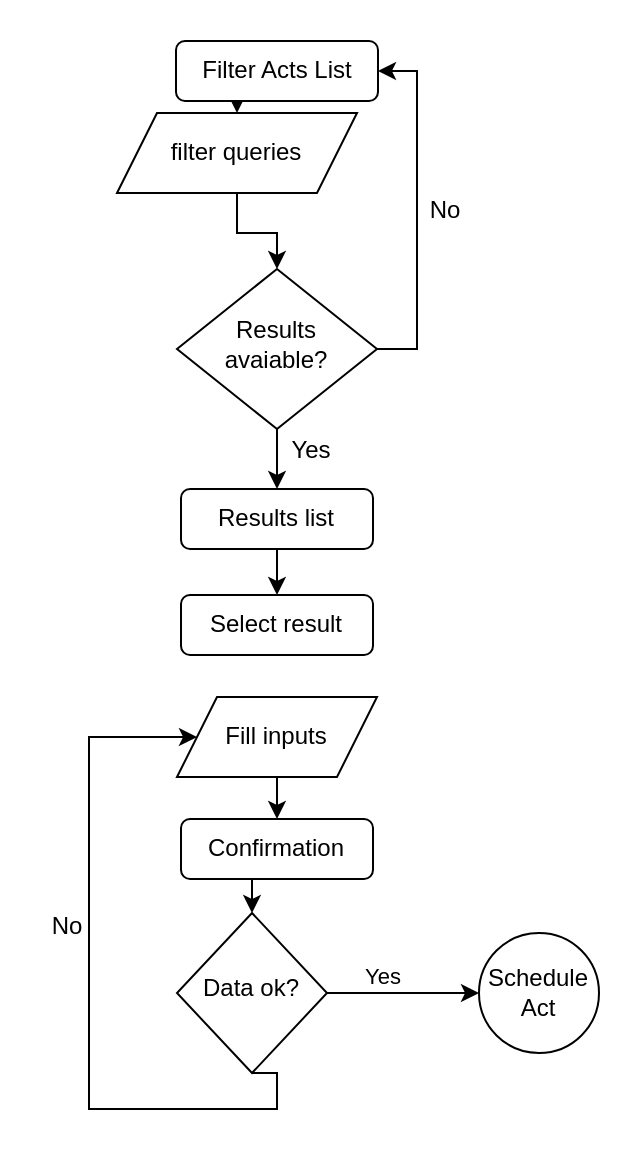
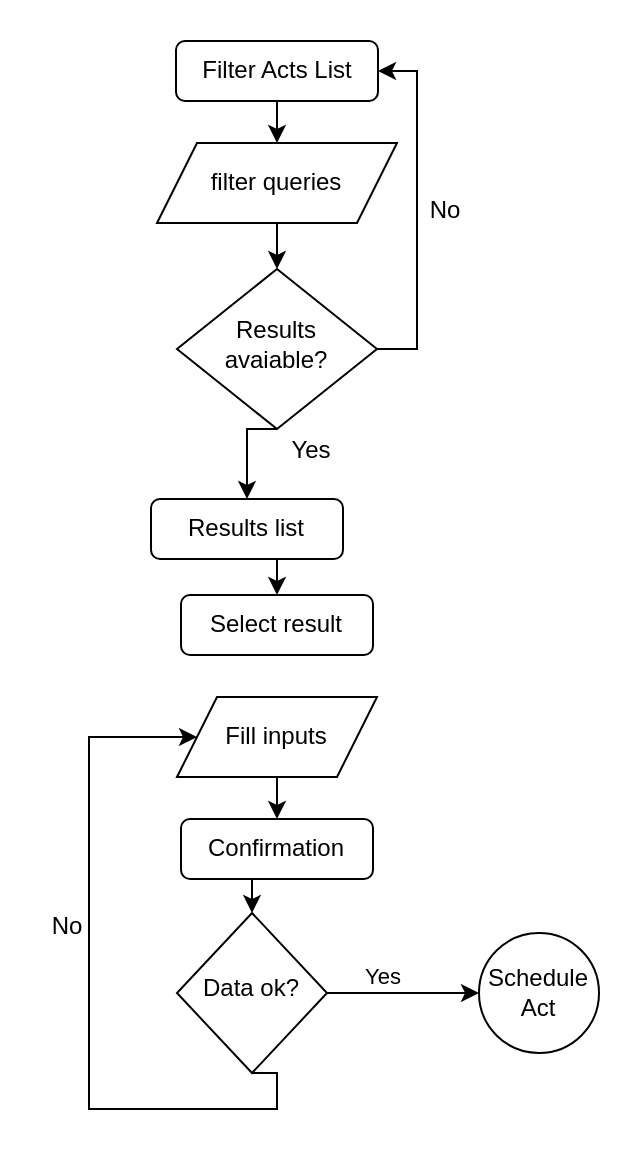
node "filter queries": moved (237, 153) -> (277, 183)
node "Results list": moved (277, 519) -> (247, 529)
